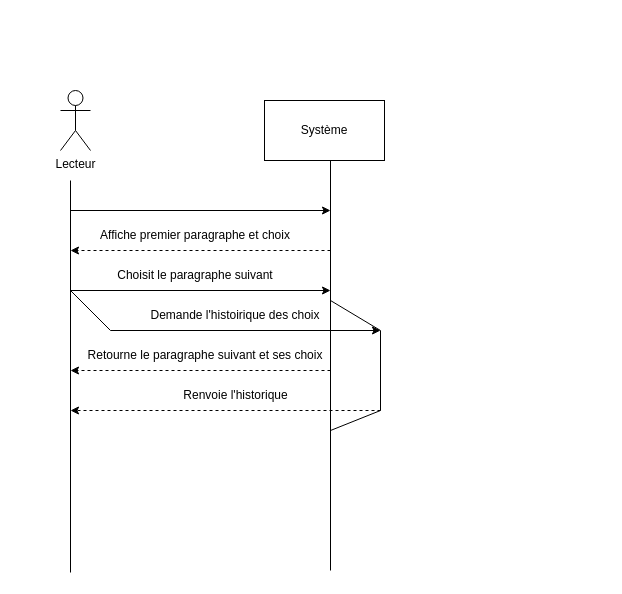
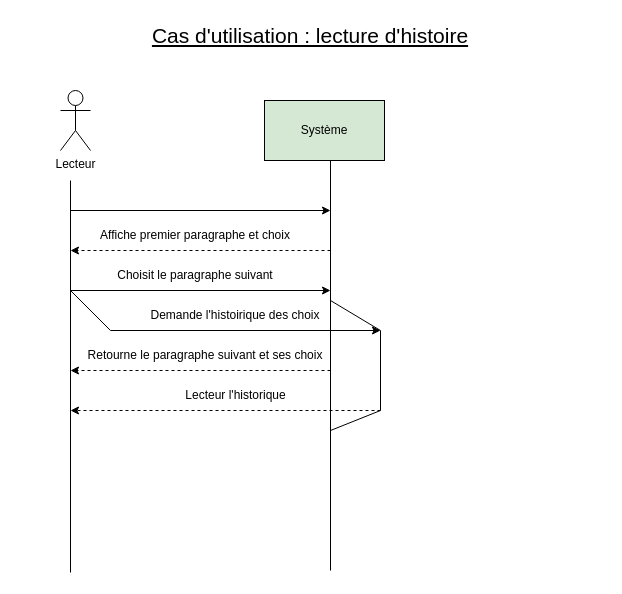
node "Cas d'utilisation : lecture d'histoire": added
node "Système": fillcolor #ffffff -> #d5e8d4
node "Renvoie l'historique": label "Renvoie l'historique" -> "Lecteur l'historique"
